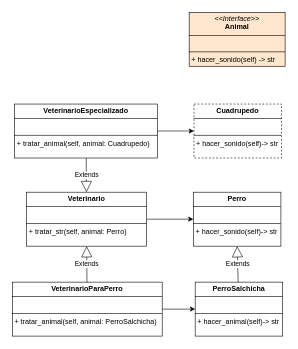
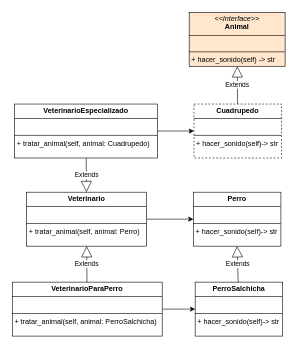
edge "Cuadrupedo + hacer_sonido(self)-> str" -> "<<Interface>> Animal + hacer_sonido(self) -> str": added, label "Extends"
node "Veterinario + tratar_str(self, animal: Perro)": label "Veterinario + tratar_str(self, animal: Perro)" -> "Veterinario + tratar_animal(self, animal: Perro)"
node "PerroSalchicha + hacer_animal(self)-> str": label "PerroSalchicha + hacer_animal(self)-> str" -> "PerroSalchicha + hacer_sonido(self)-> str"
